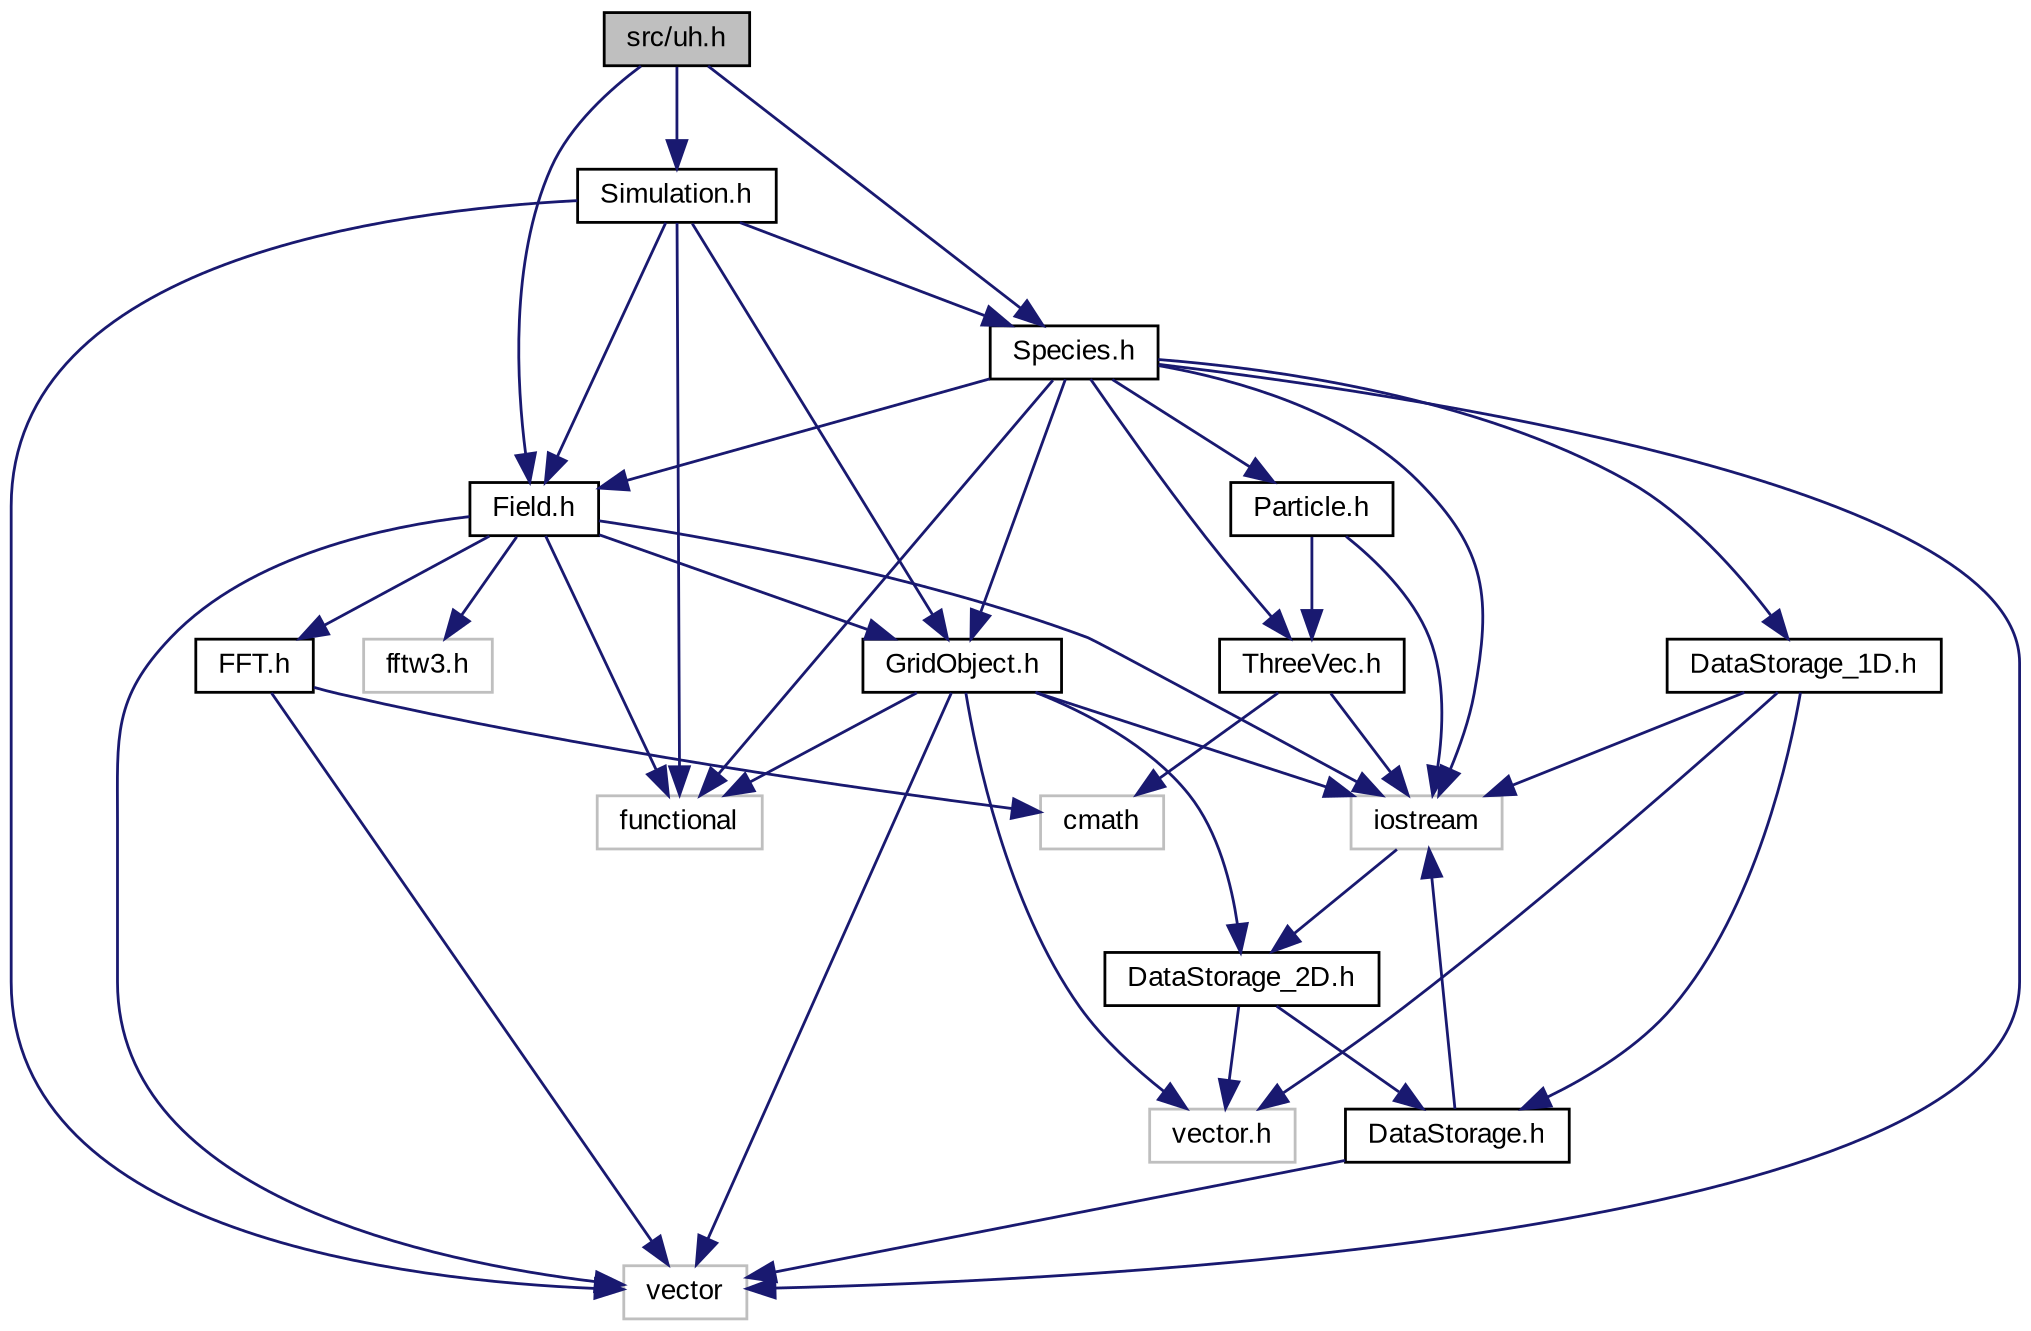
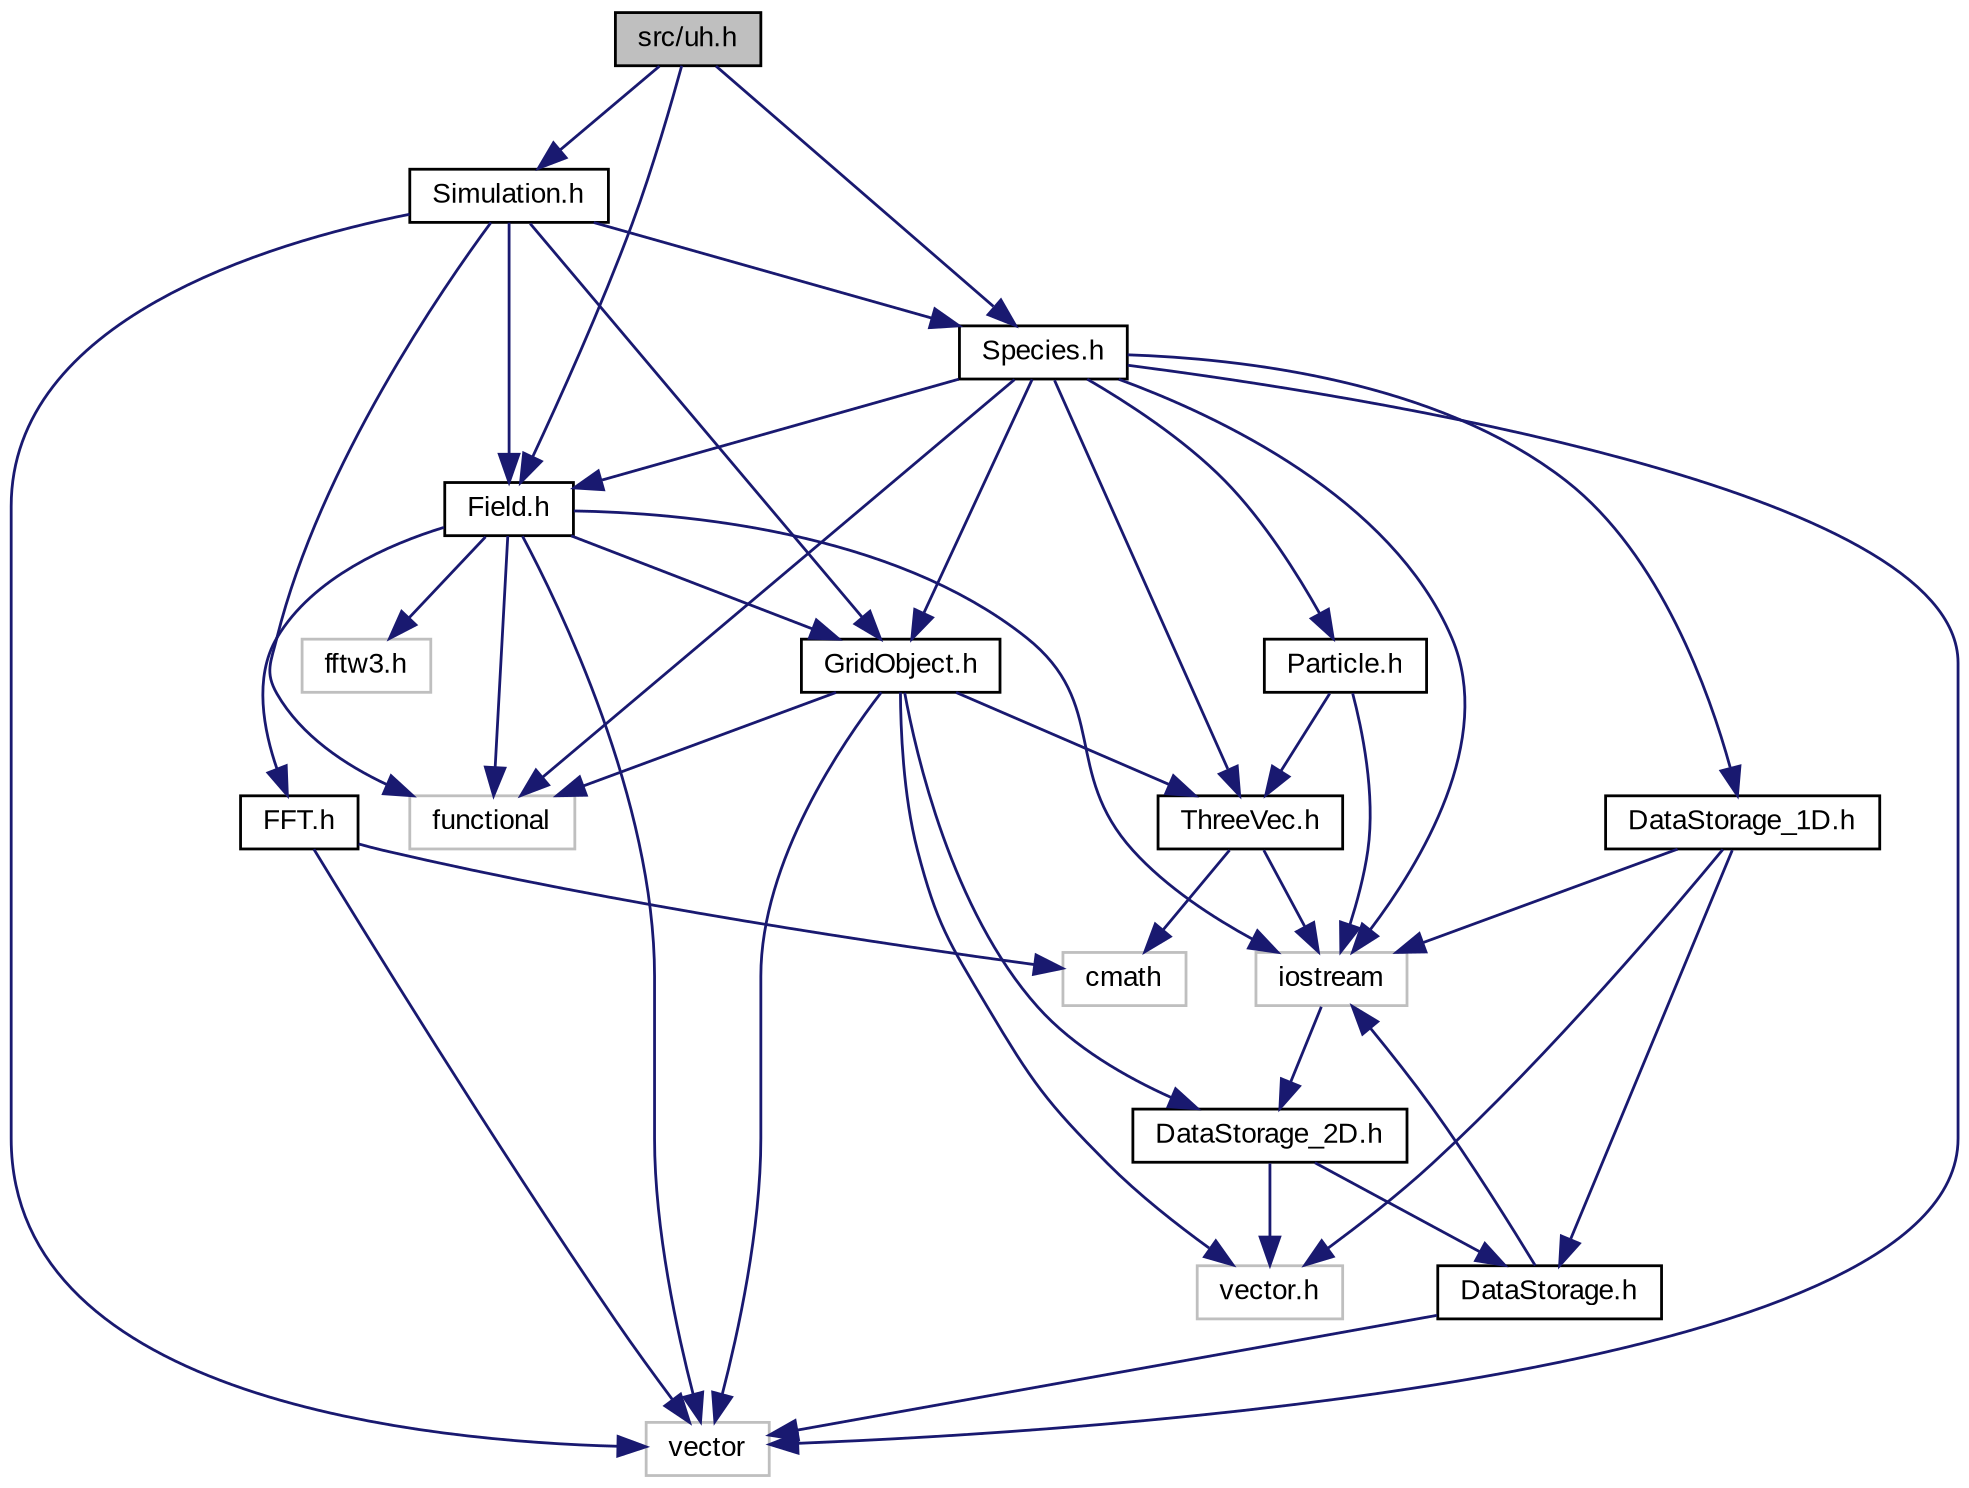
edge "GridObject.h" -> "iostream": now "GridObject.h" -> "ThreeVec.h"
